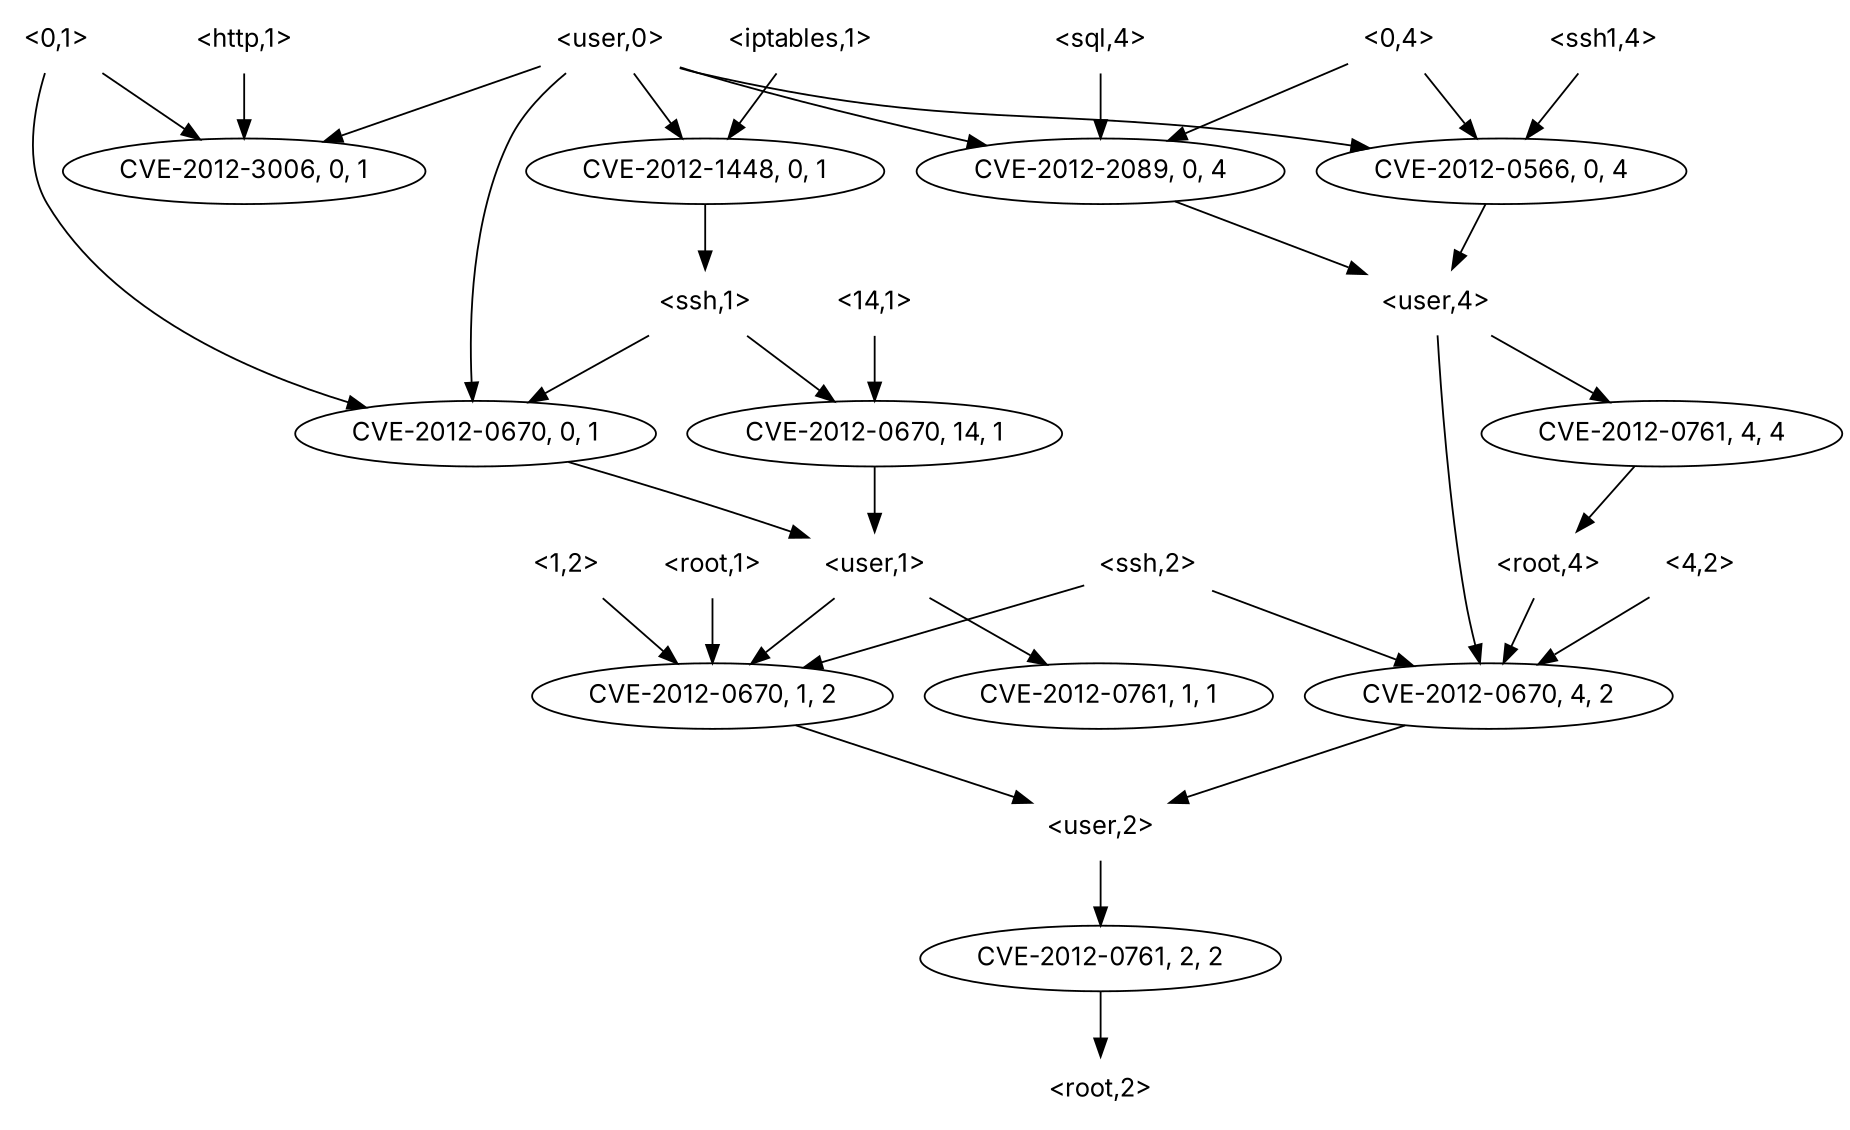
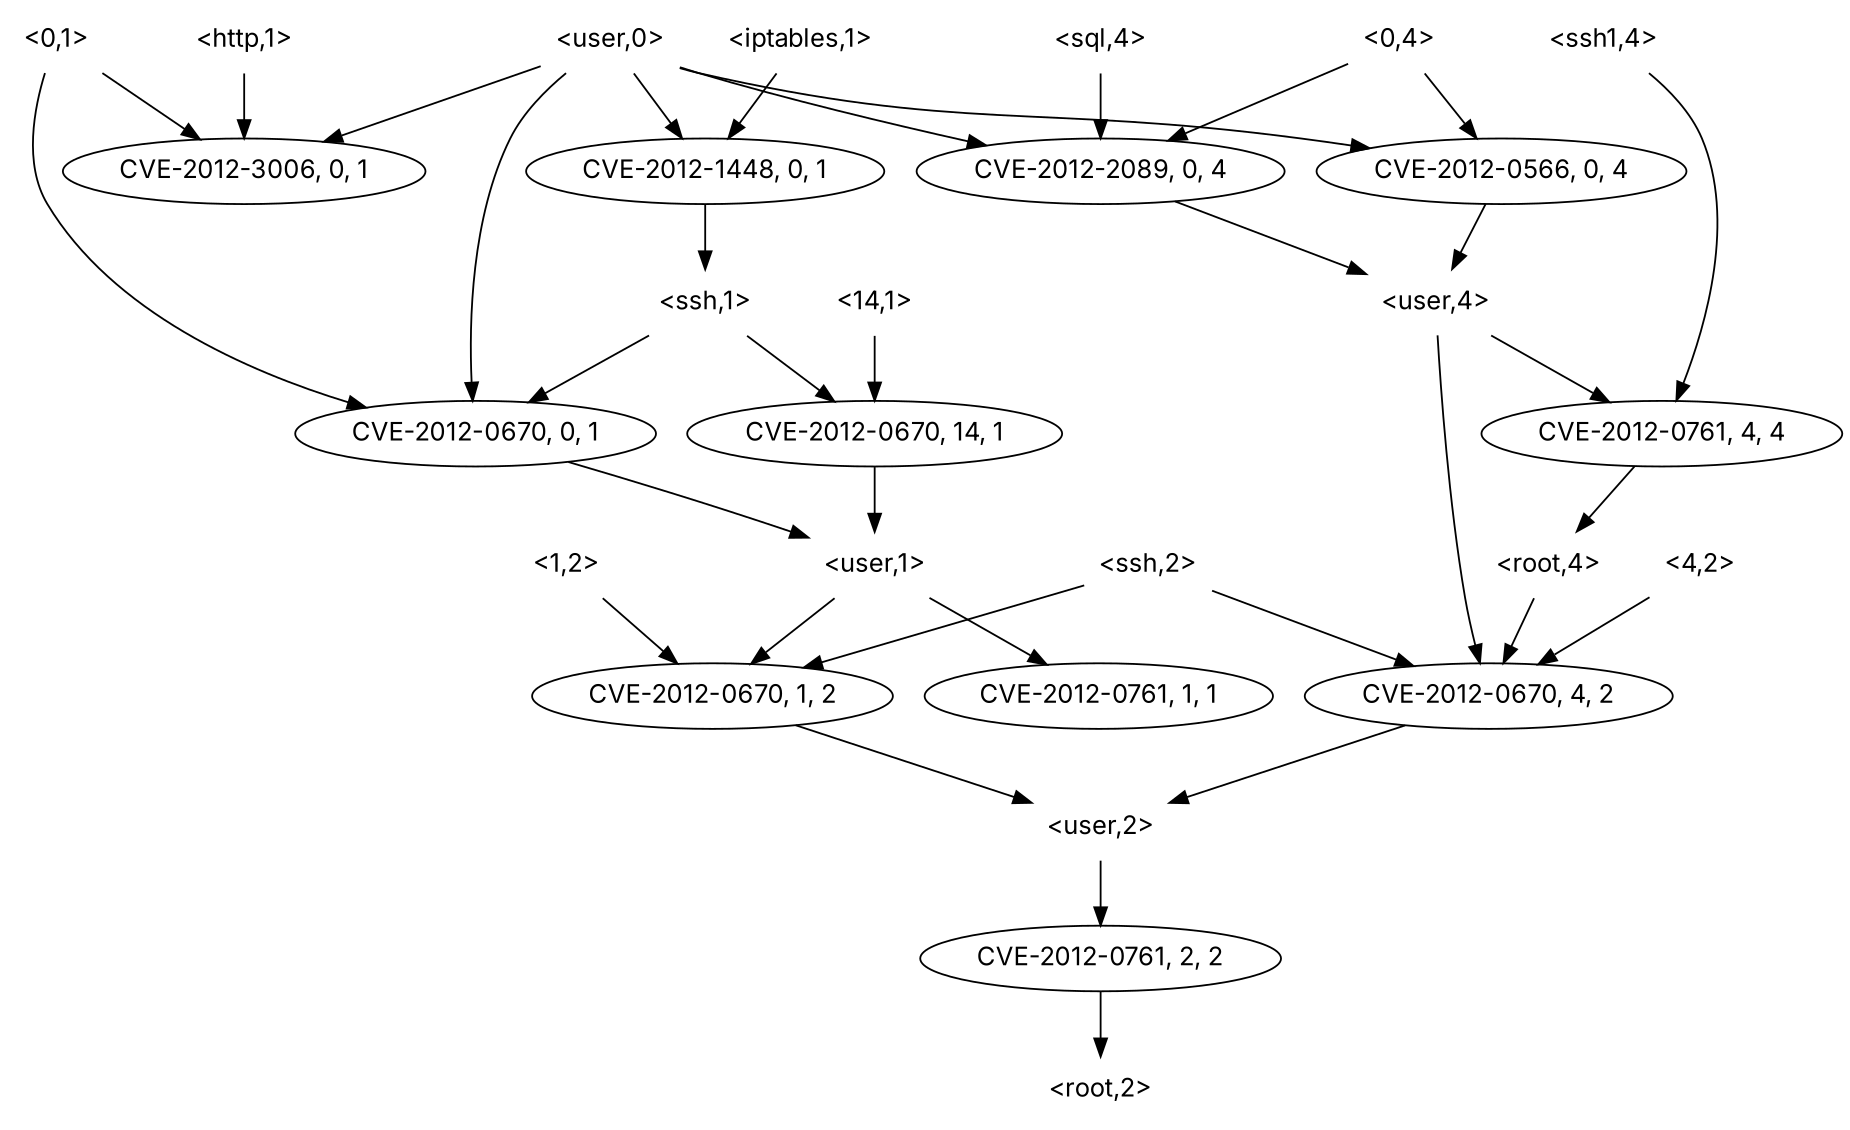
edge "<ssh1,4>" -> "CVE-2012-0566, 0, 4": now "<ssh1,4>" -> "CVE-2012-0761, 4, 4"
node "<root,1>": removed
